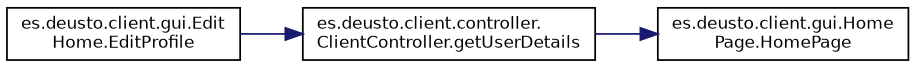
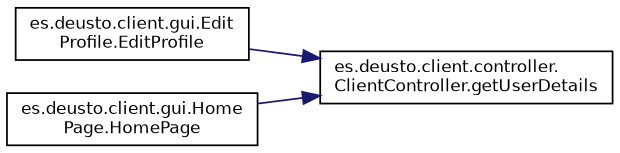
node "es.deusto.client.gui.Edit Home.EditProfile": label "es.deusto.client.gui.Edit Home.EditProfile" -> "es.deusto.client.gui.Edit Profile.EditProfile"
edge "es.deusto.client.controller. ClientController.getUserDetails" -> "es.deusto.client.gui.Home Page.HomePage": reversed
